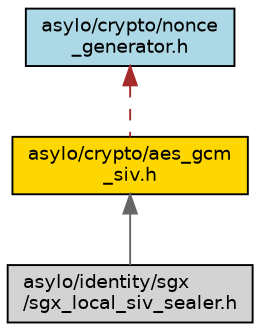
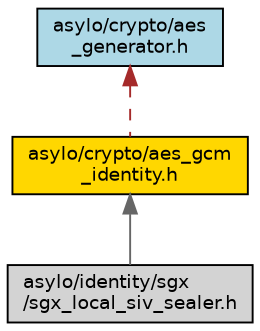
node "asylo/crypto/nonce _generator.h": label "asylo/crypto/nonce _generator.h" -> "asylo/crypto/aes _generator.h"
node "asylo/crypto/aes_gcm _siv.h": label "asylo/crypto/aes_gcm _siv.h" -> "asylo/crypto/aes_gcm _identity.h"
